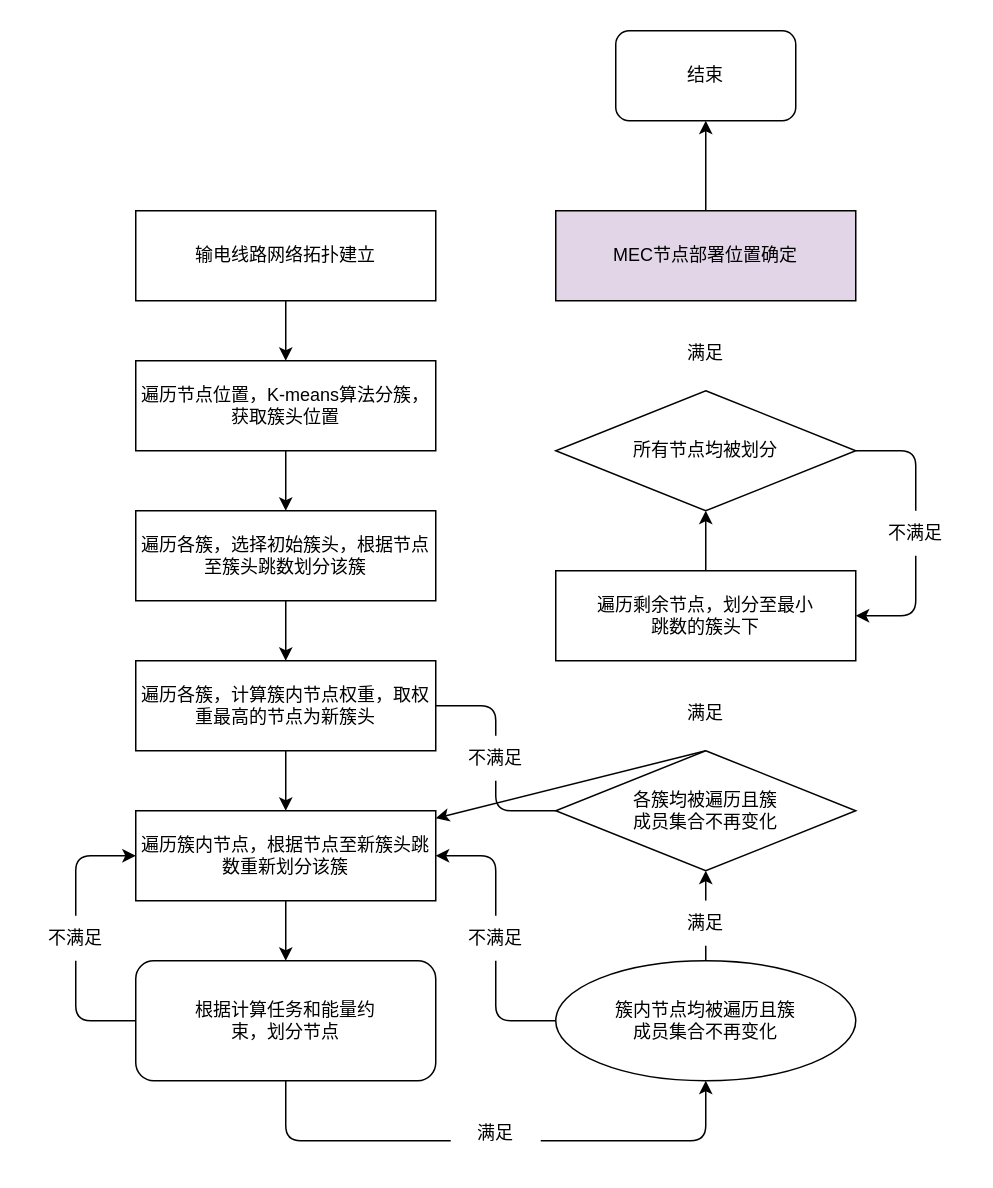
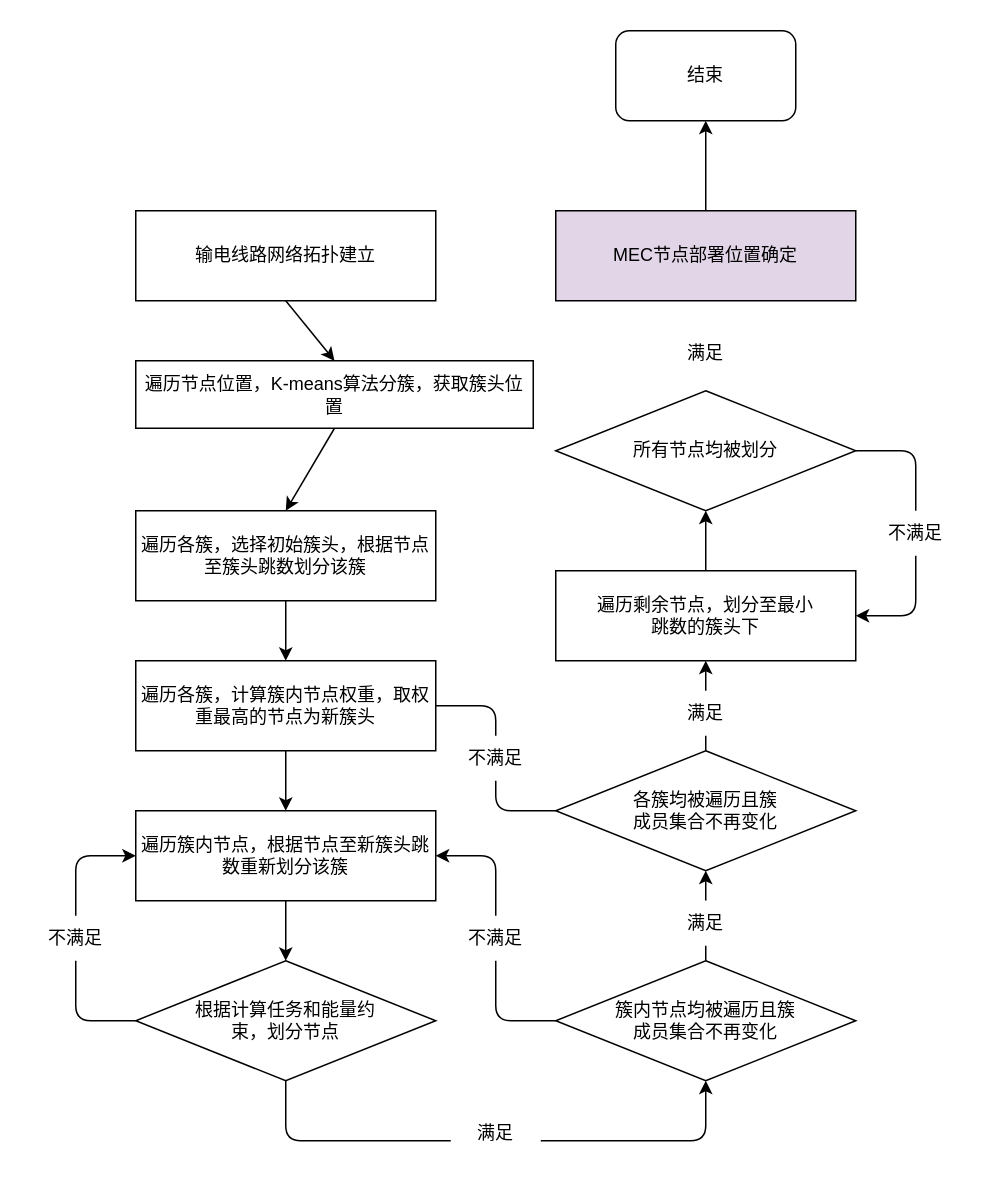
node "遍历节点位置，K-means算法分簇，获取簇头位置": size 300x90 -> 398x68
edge "各簇均被遍历且簇 成员集合不再变化" -> "遍历簇内节点，根据节点至新簇头跳数重新划分该簇": now "各簇均被遍历且簇 成员集合不再变化" -> "遍历剩余节点，划分至最小 跳数的簇头下"
node "根据计算任务和能量约 束，划分节点": shape rounded rectangle -> diamond
node "簇内节点均被遍历且簇 成员集合不再变化": shape ellipse -> diamond
